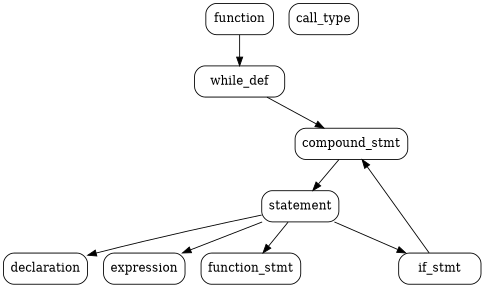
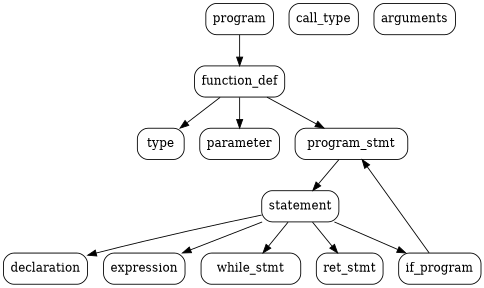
node "function": label "function" -> "program"
node "arguments": added
node "while_def": label "while_def" -> "function_def"
node "type": added
node "parameter": added
node "compound_stmt": label "compound_stmt" -> "program_stmt"
node "function_stmt": label "function_stmt" -> "while_stmt"
node "ret_stmt": added
node "if_stmt": label "if_stmt" -> "if_program"
